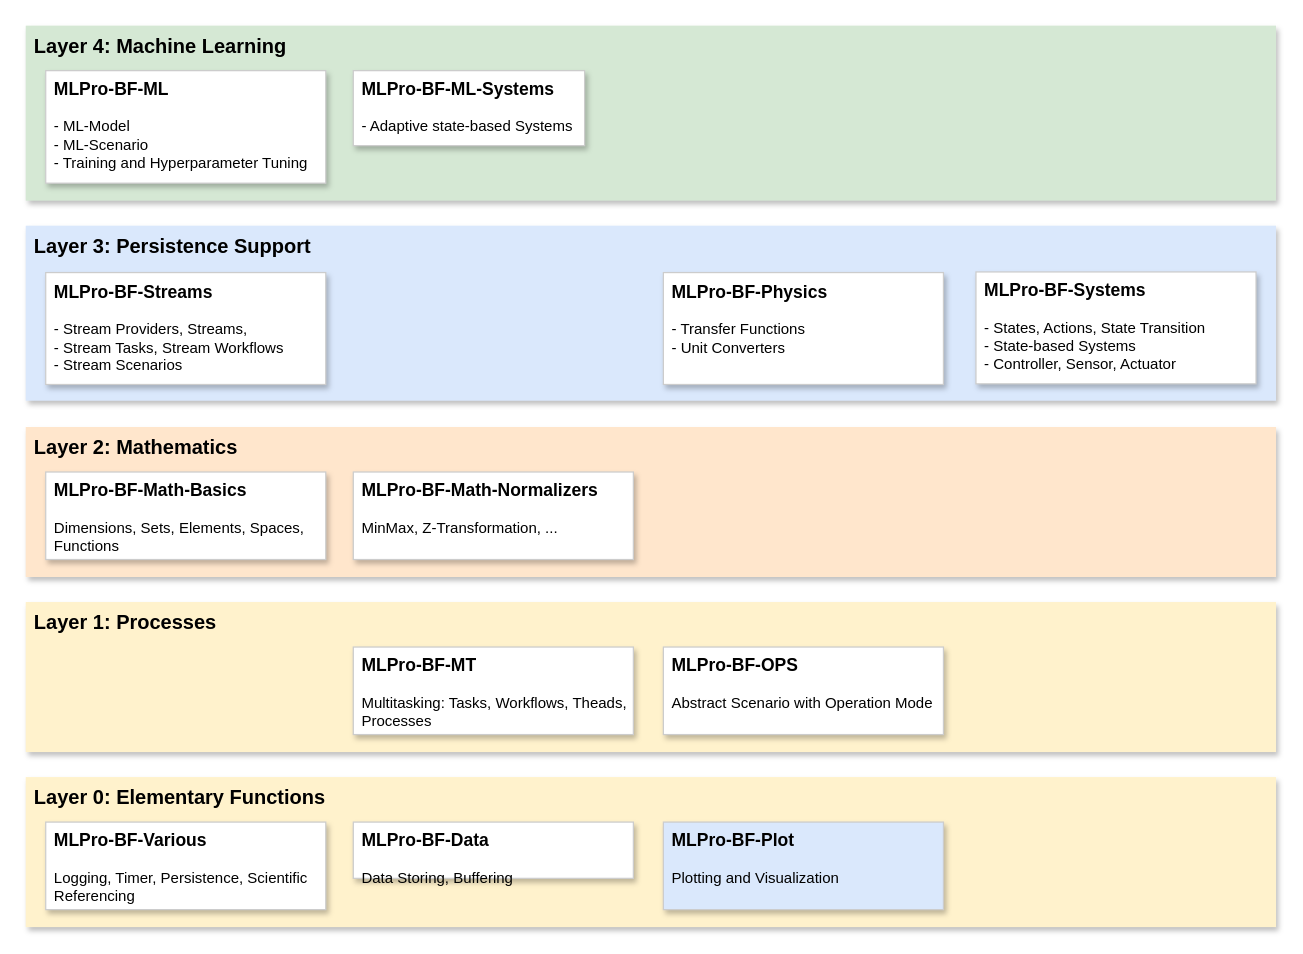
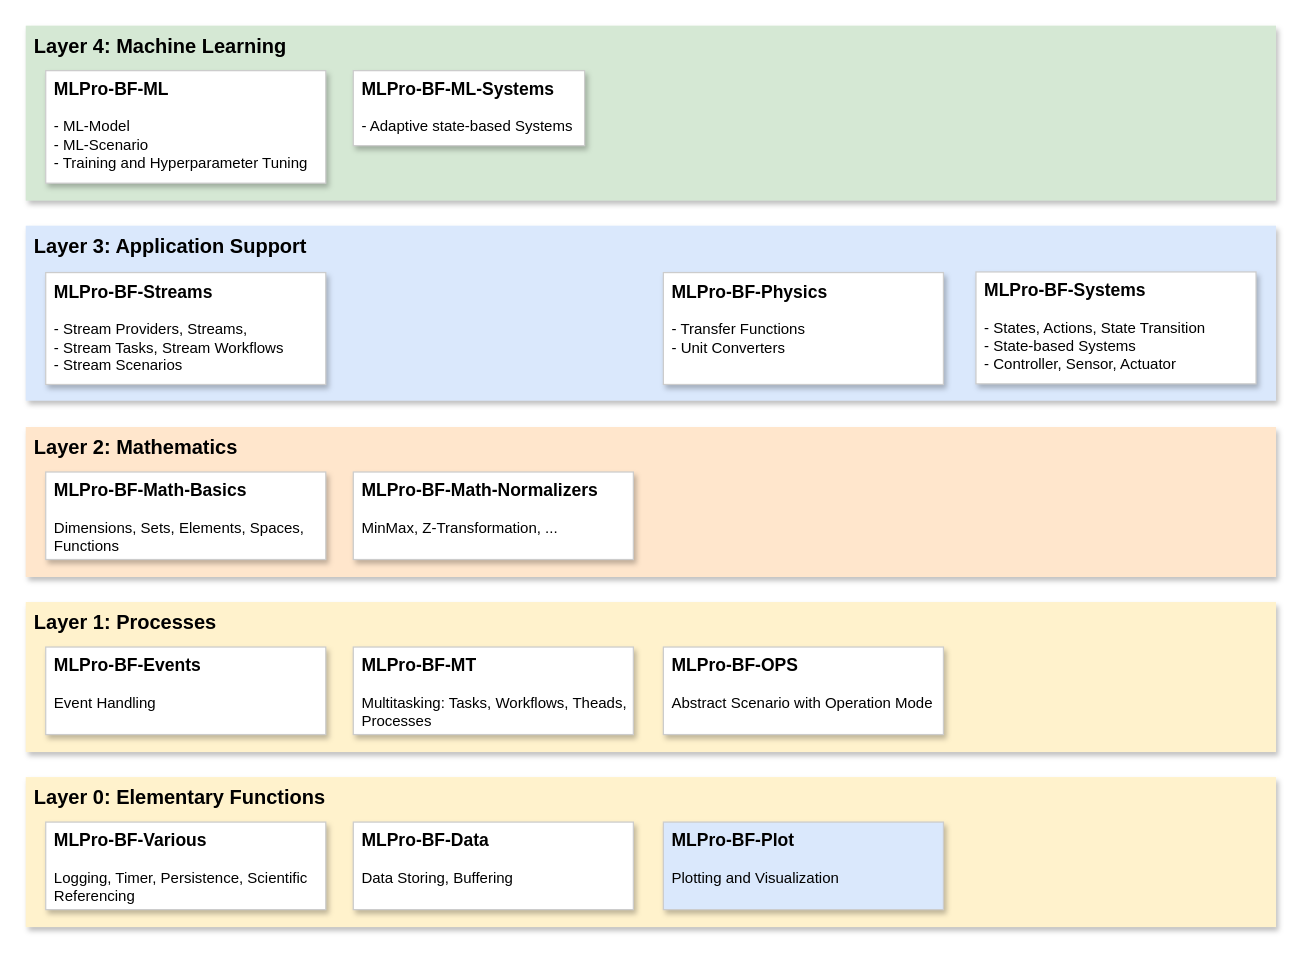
node "Layer 3: Persistence Support": label "Layer 3: Persistence Support" -> "Layer 3: Application Support"
node "MLPro-BF-Events Event Handling": added
node "MLPro-BF-Data Data Storing, Buffering": size 280x56 -> 280x88
